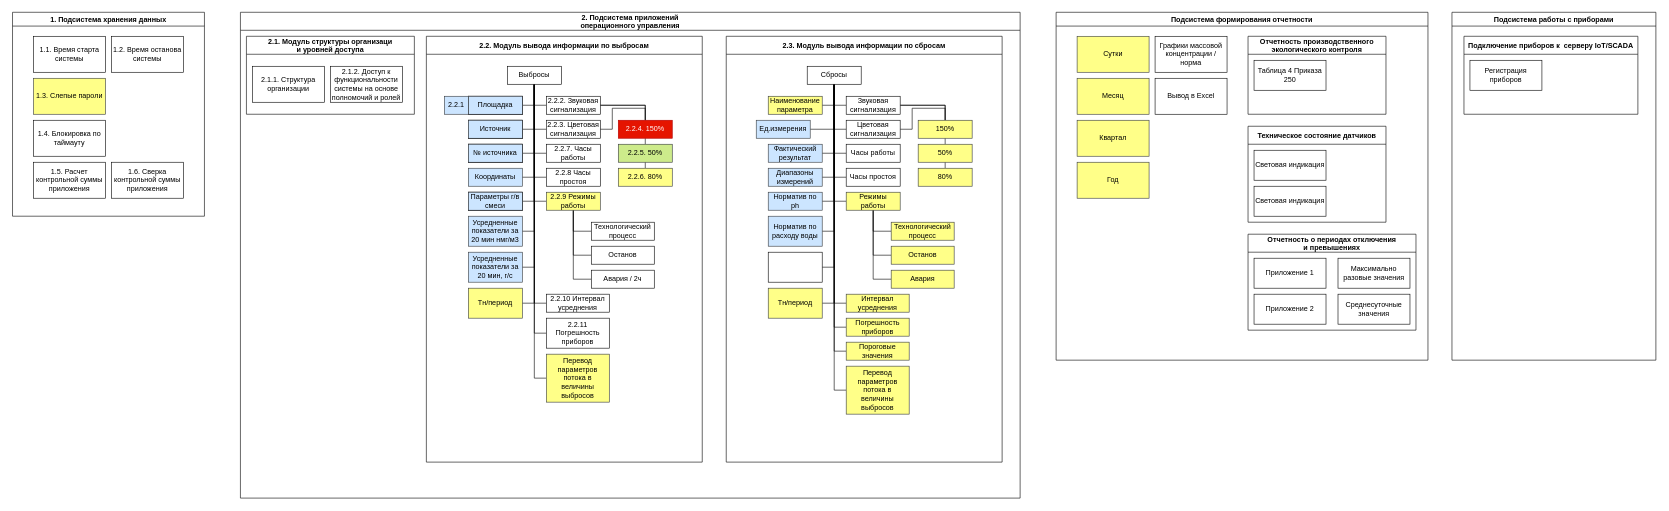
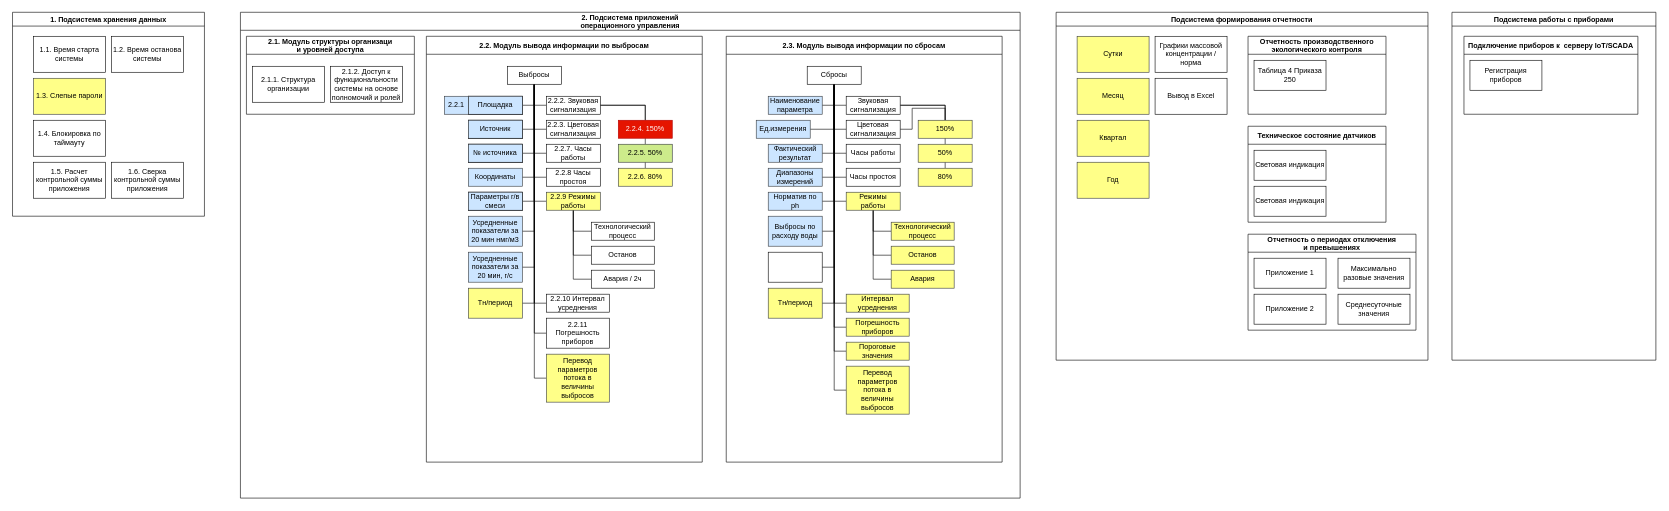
node "Наименование параметра": fillcolor #ffff88 -> #cce5ff
edge "2.2.3. Цветовая сигнализация" -- "2.2.4. 150%": removed
node "Норматив по расходу воды": label "Норматив по расходу воды" -> "Выбросы по расходу воды"
